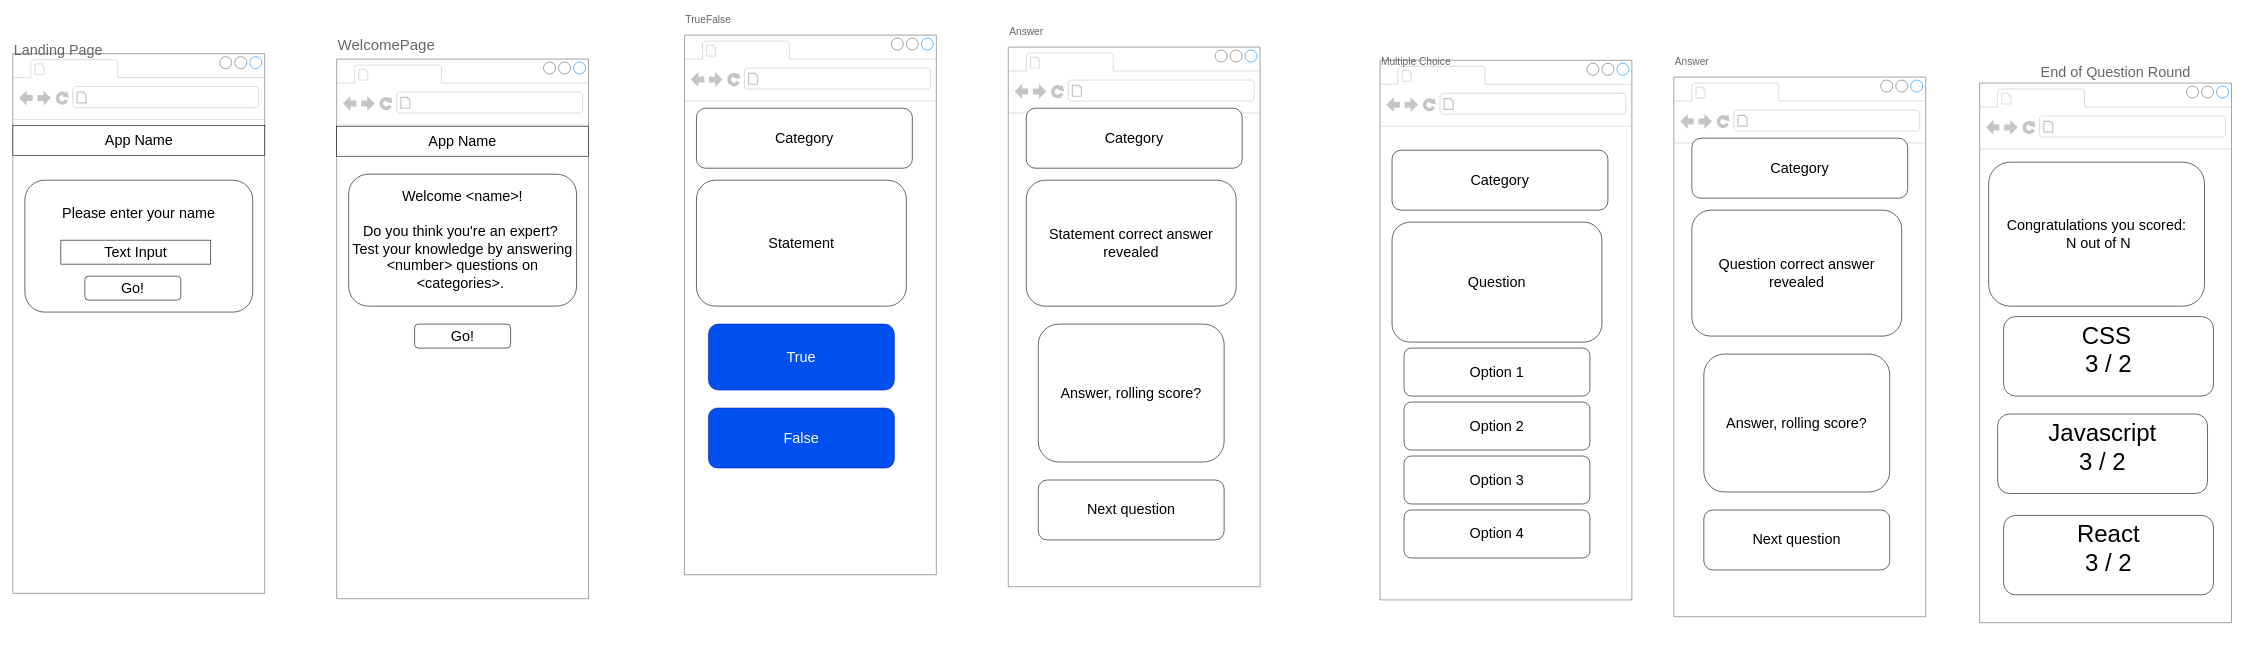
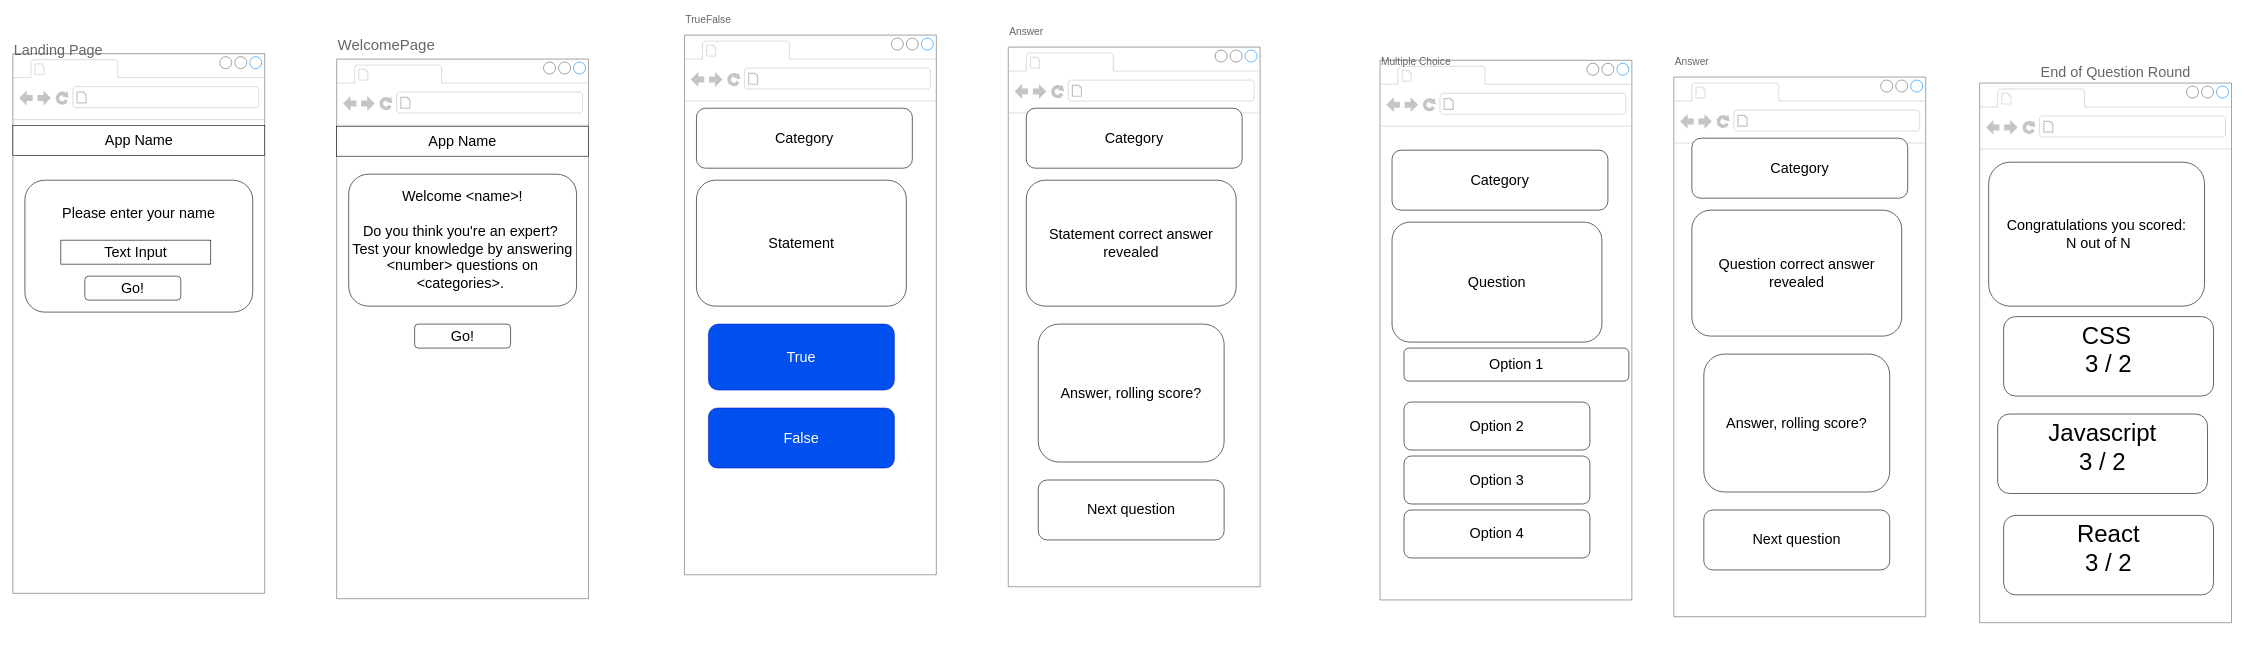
node "Option 1": size 186x48 -> 225x33
